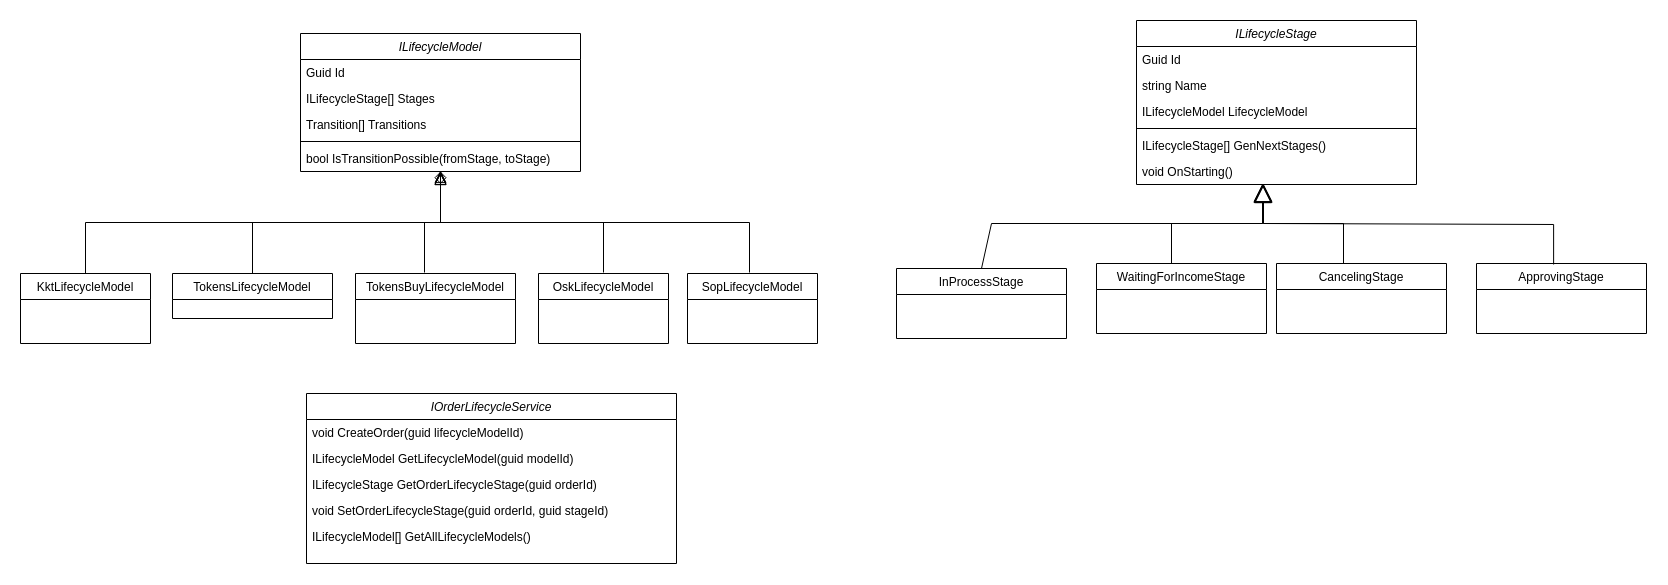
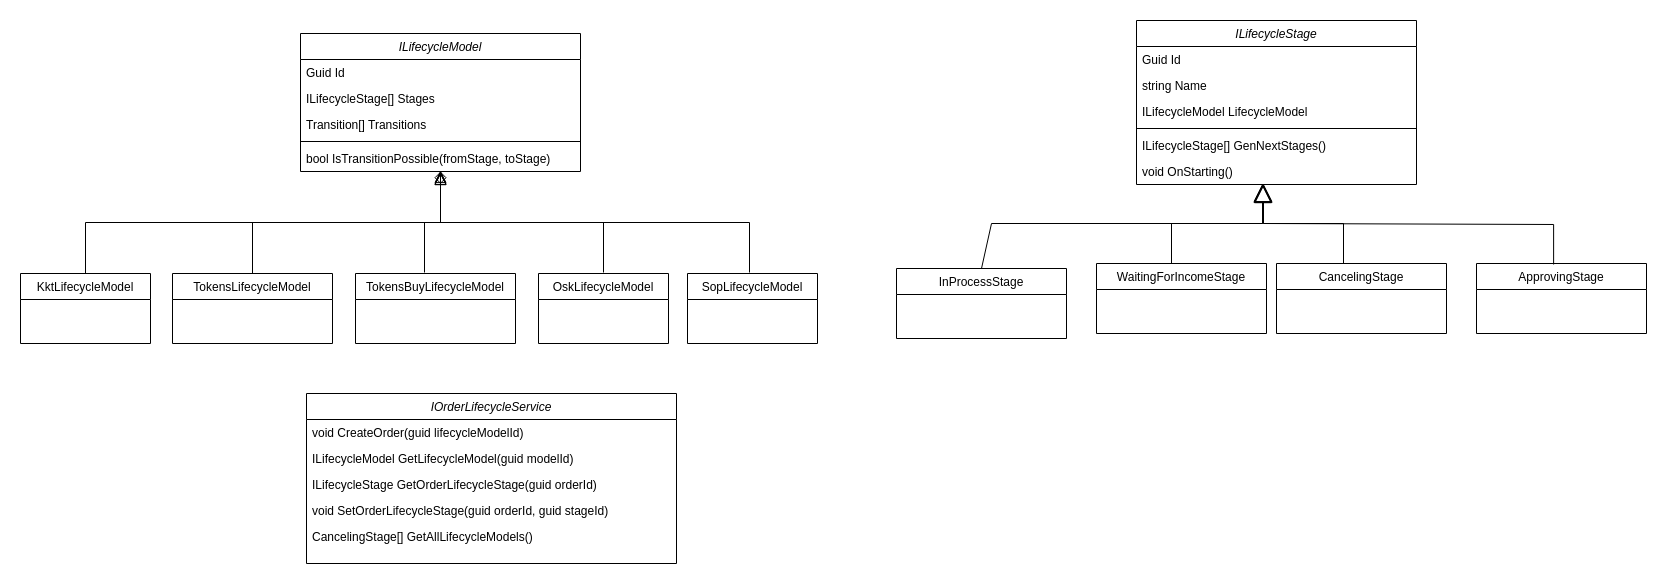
node "TokensLifecycleModel": size 160x45 -> 160x70
node "ILifecycleModel[] GetAllLifecycleModels()": label "ILifecycleModel[] GetAllLifecycleModels()" -> "CancelingStage[] GetAllLifecycleModels()"
